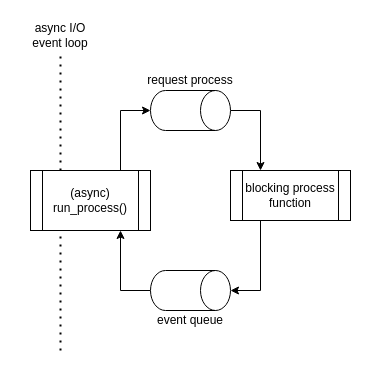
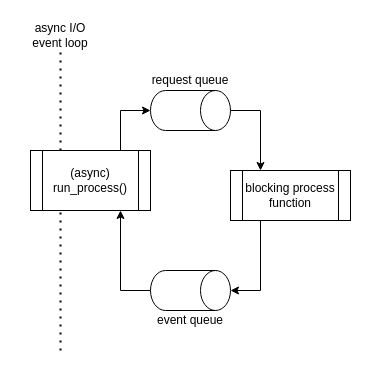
node "request process": label "request process" -> "request queue"
node "(async) run_process()": moved (91, 201) -> (91, 181)
